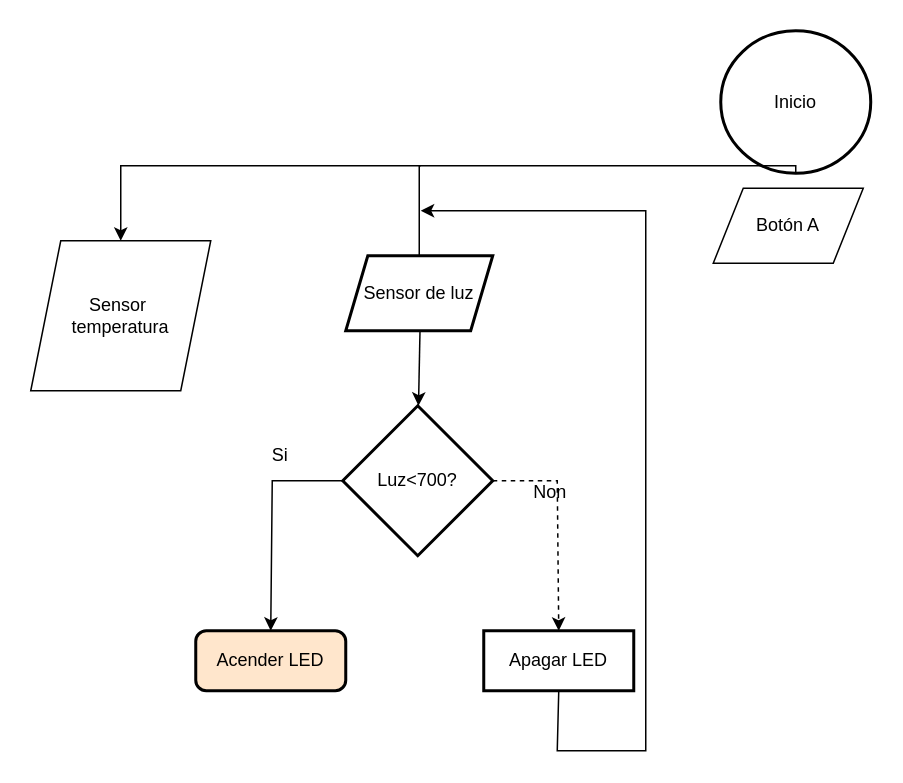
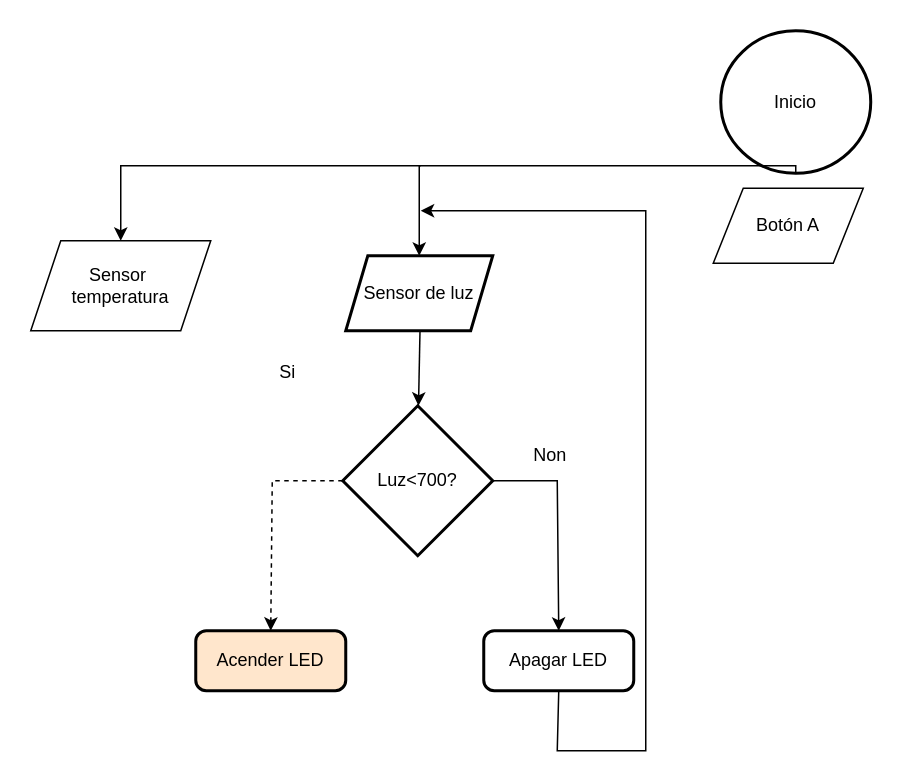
edge "Inicio" -- "Sensor de luz": arrowhead none -> classic
node "Sensor temperatura": size 180x150 -> 180x90
node "Si": moved (280, 455) -> (287, 373)
node "Non": moved (550, 493) -> (550, 455)
edge "Luz<700?" -> "Acender LED": style solid -> dashed
edge "Luz<700?" -> "Apagar LED": style dashed -> solid
node "Apagar LED": shape rectangle -> rounded rectangle
